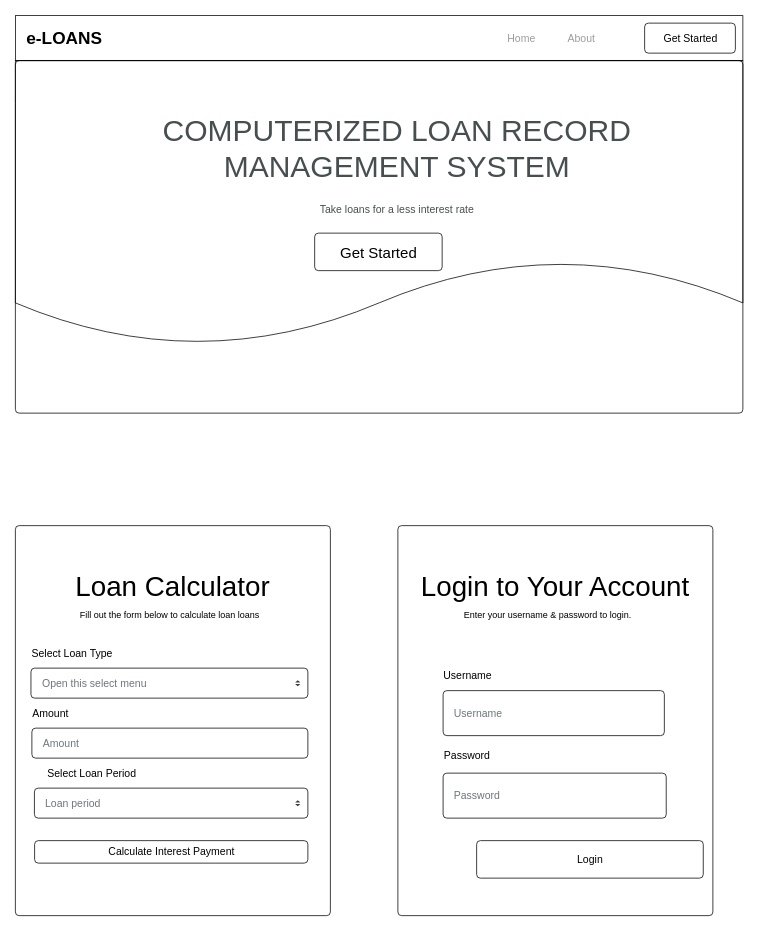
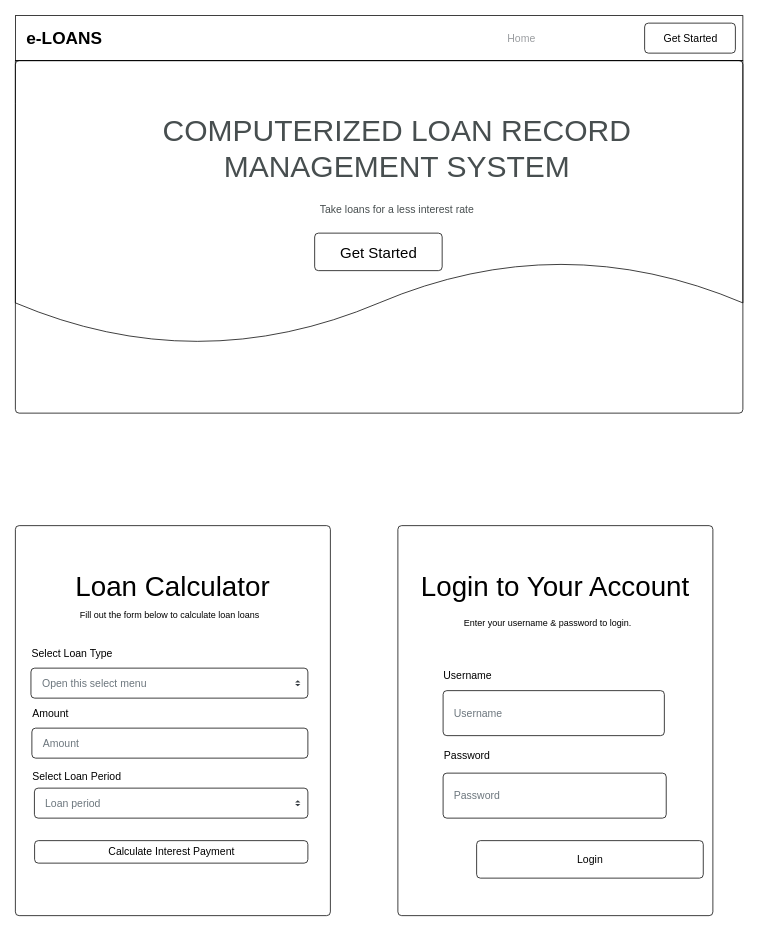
node "About": removed
node "Enter your username & password to login.": moved (548, 615) -> (548, 623)
node "Select Loan Period": moved (102, 773) -> (87, 777)
